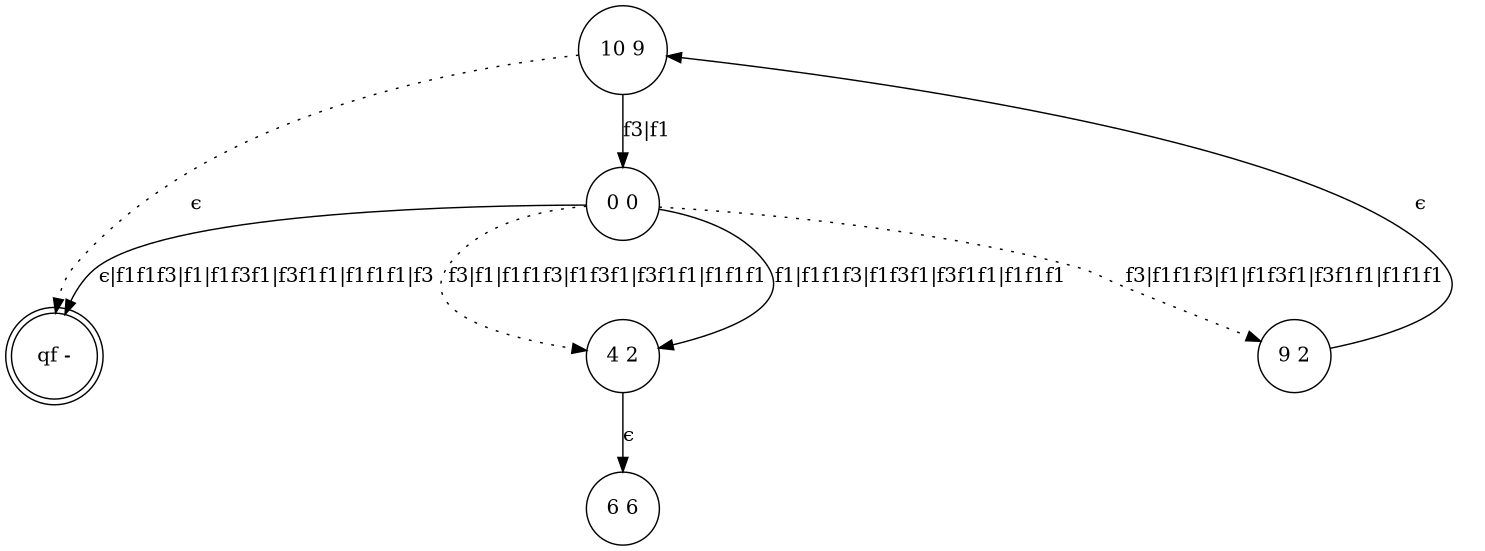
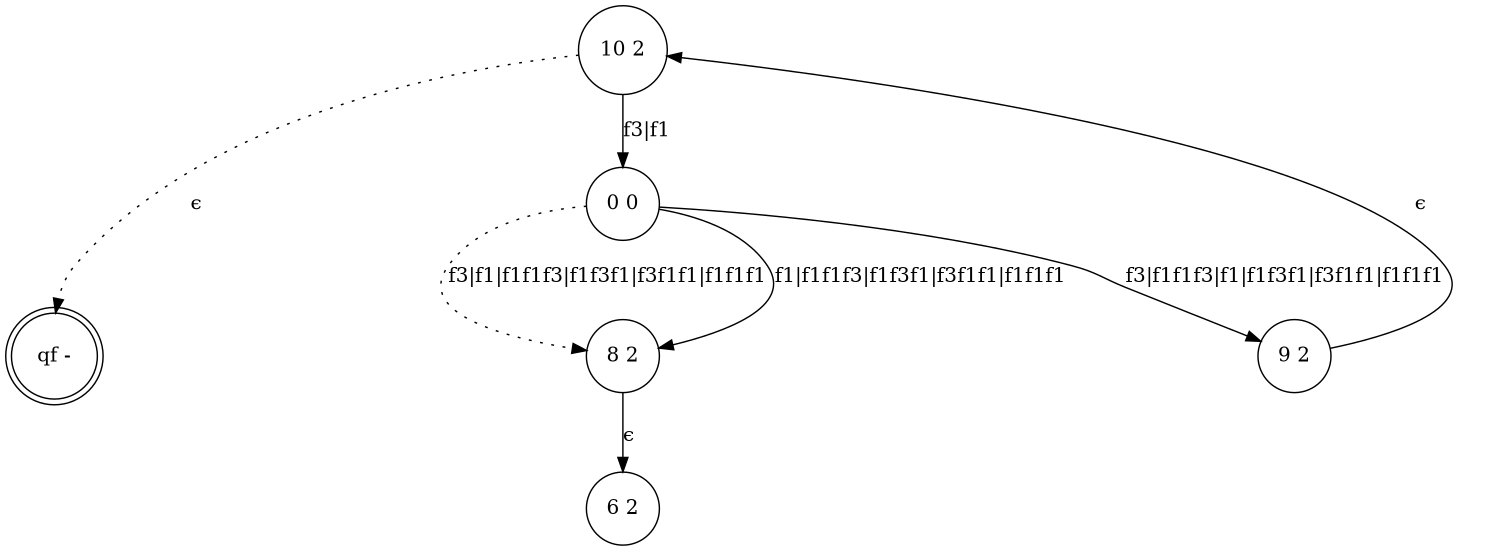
node "10 9": label "10 9" -> "10 2"
edge "0 0" -> "qf -": removed, label "ϵ|f1f1f3|f1|f1f3f1|f3f1f1|f1f1f1|f3"
edge "0 0" -> "9 2": style dotted -> solid
node "4 2": label "4 2" -> "8 2"
node "6 6": label "6 6" -> "6 2"
